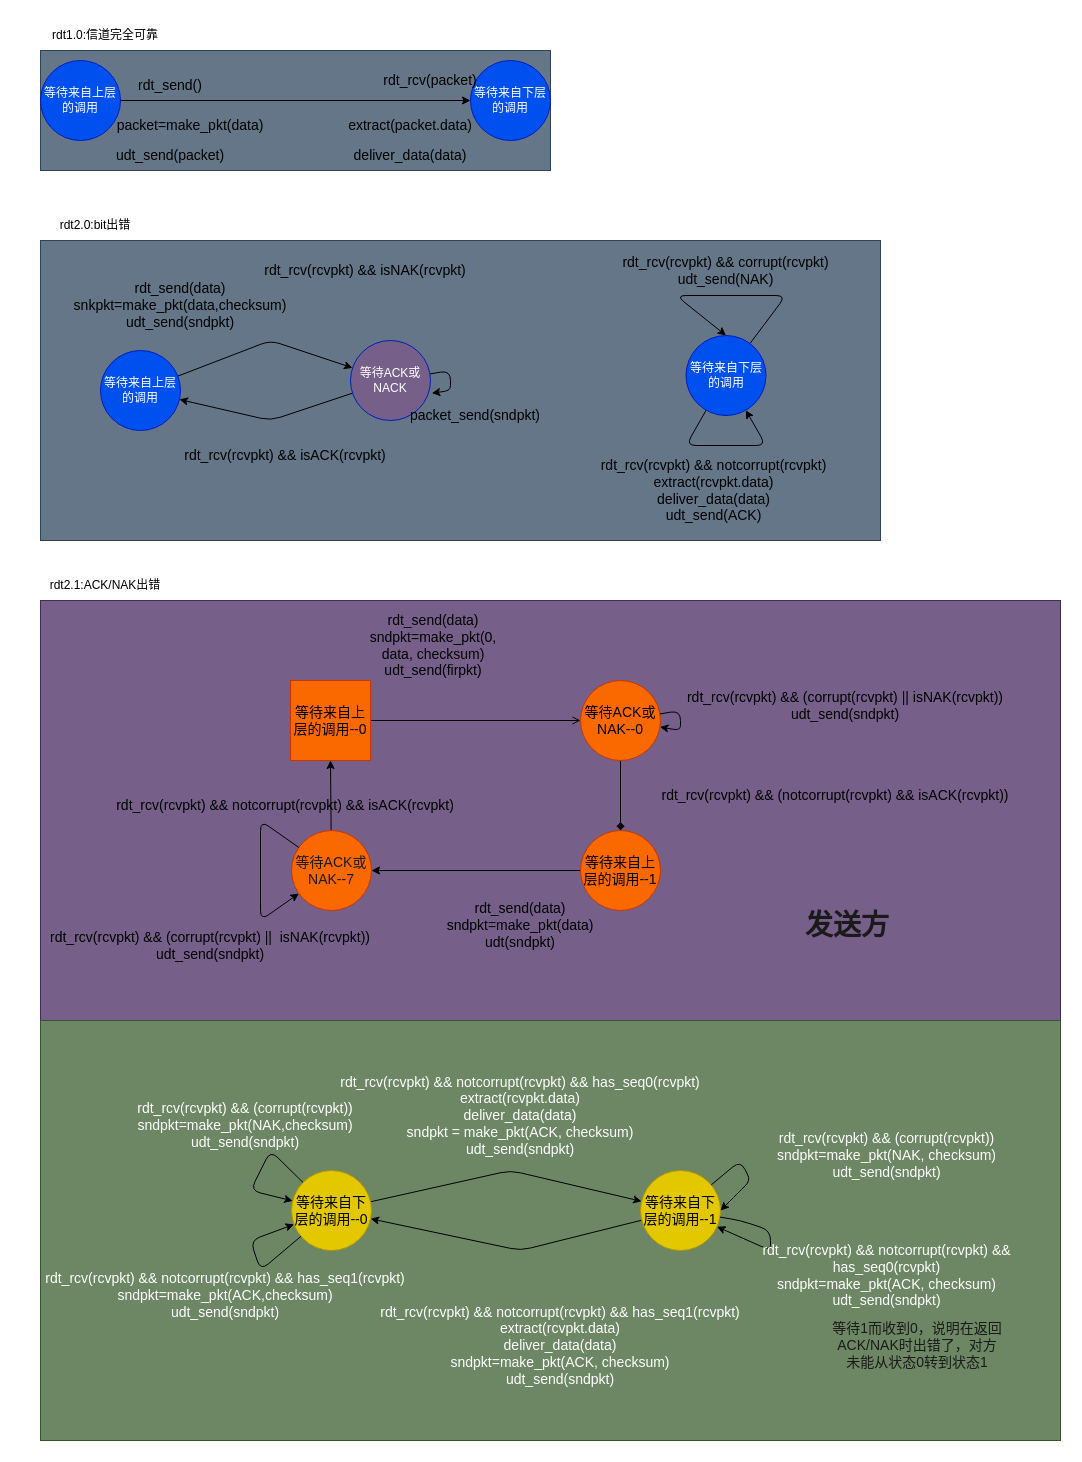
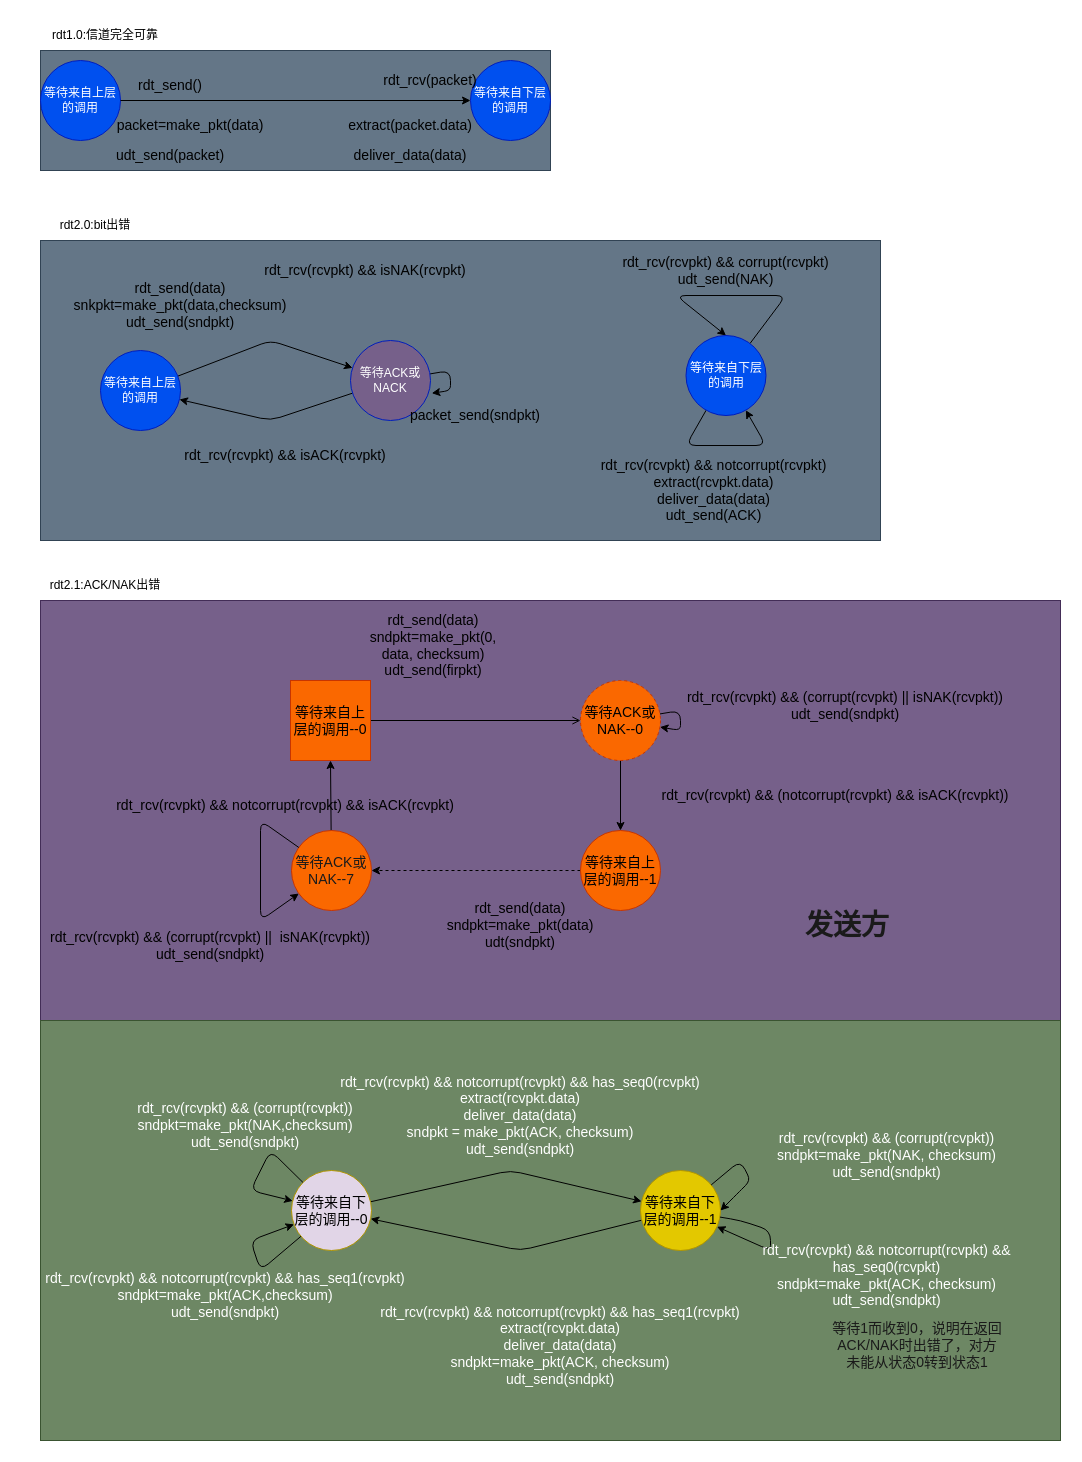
node "等待ACK或NAK--0": style solid -> dashed
edge "等待ACK或NAK--0" -> "等待来自上层的调用--1": arrowhead diamond -> classic
edge "等待来自上层的调用--1" -> "等待ACK或NAK--7": style solid -> dashed
node "等待来自下层的调用--0": fillcolor #e3c800 -> #e1d5e7
